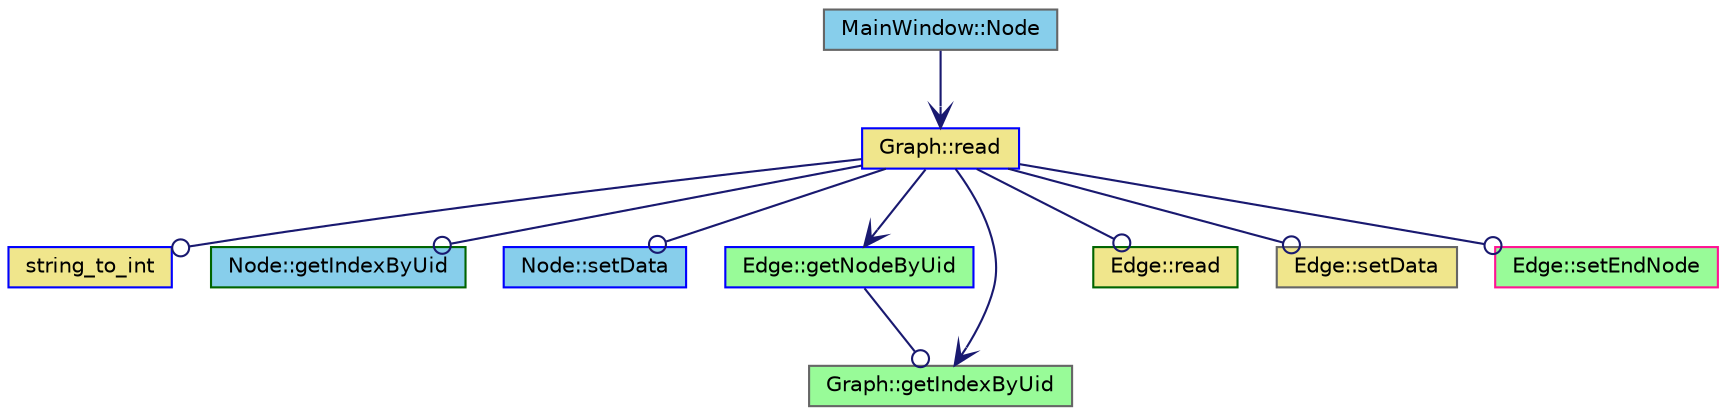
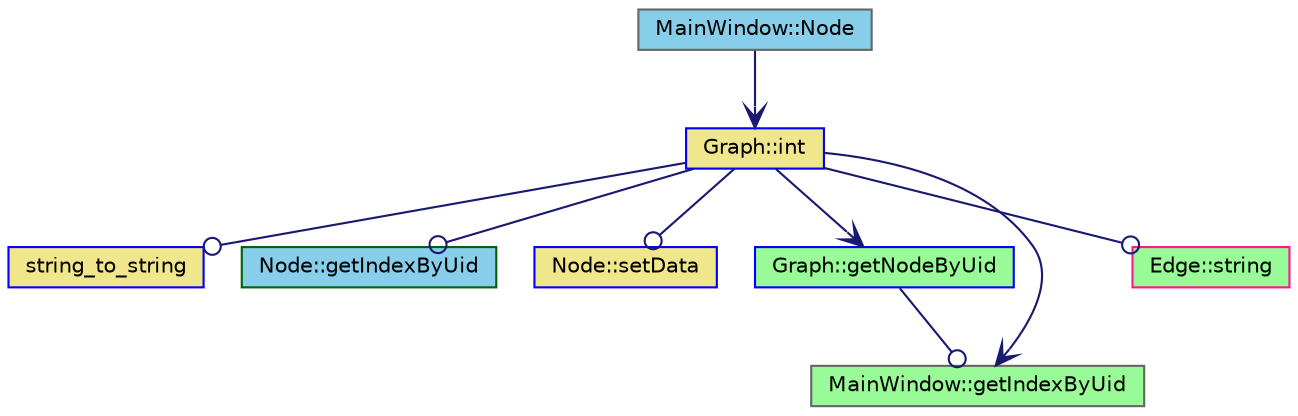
node "Graph::read": label "Graph::read" -> "Graph::int"
node "string_to_int": label "string_to_int" -> "string_to_string"
node "Node::setData": fillcolor skyblue -> khaki
node "Edge::getNodeByUid": label "Edge::getNodeByUid" -> "Graph::getNodeByUid"
node "Edge::read": removed
node "Edge::setData": removed
node "Edge::setEndNode": label "Edge::setEndNode" -> "Edge::string"
node "Graph::getIndexByUid": label "Graph::getIndexByUid" -> "MainWindow::getIndexByUid"
